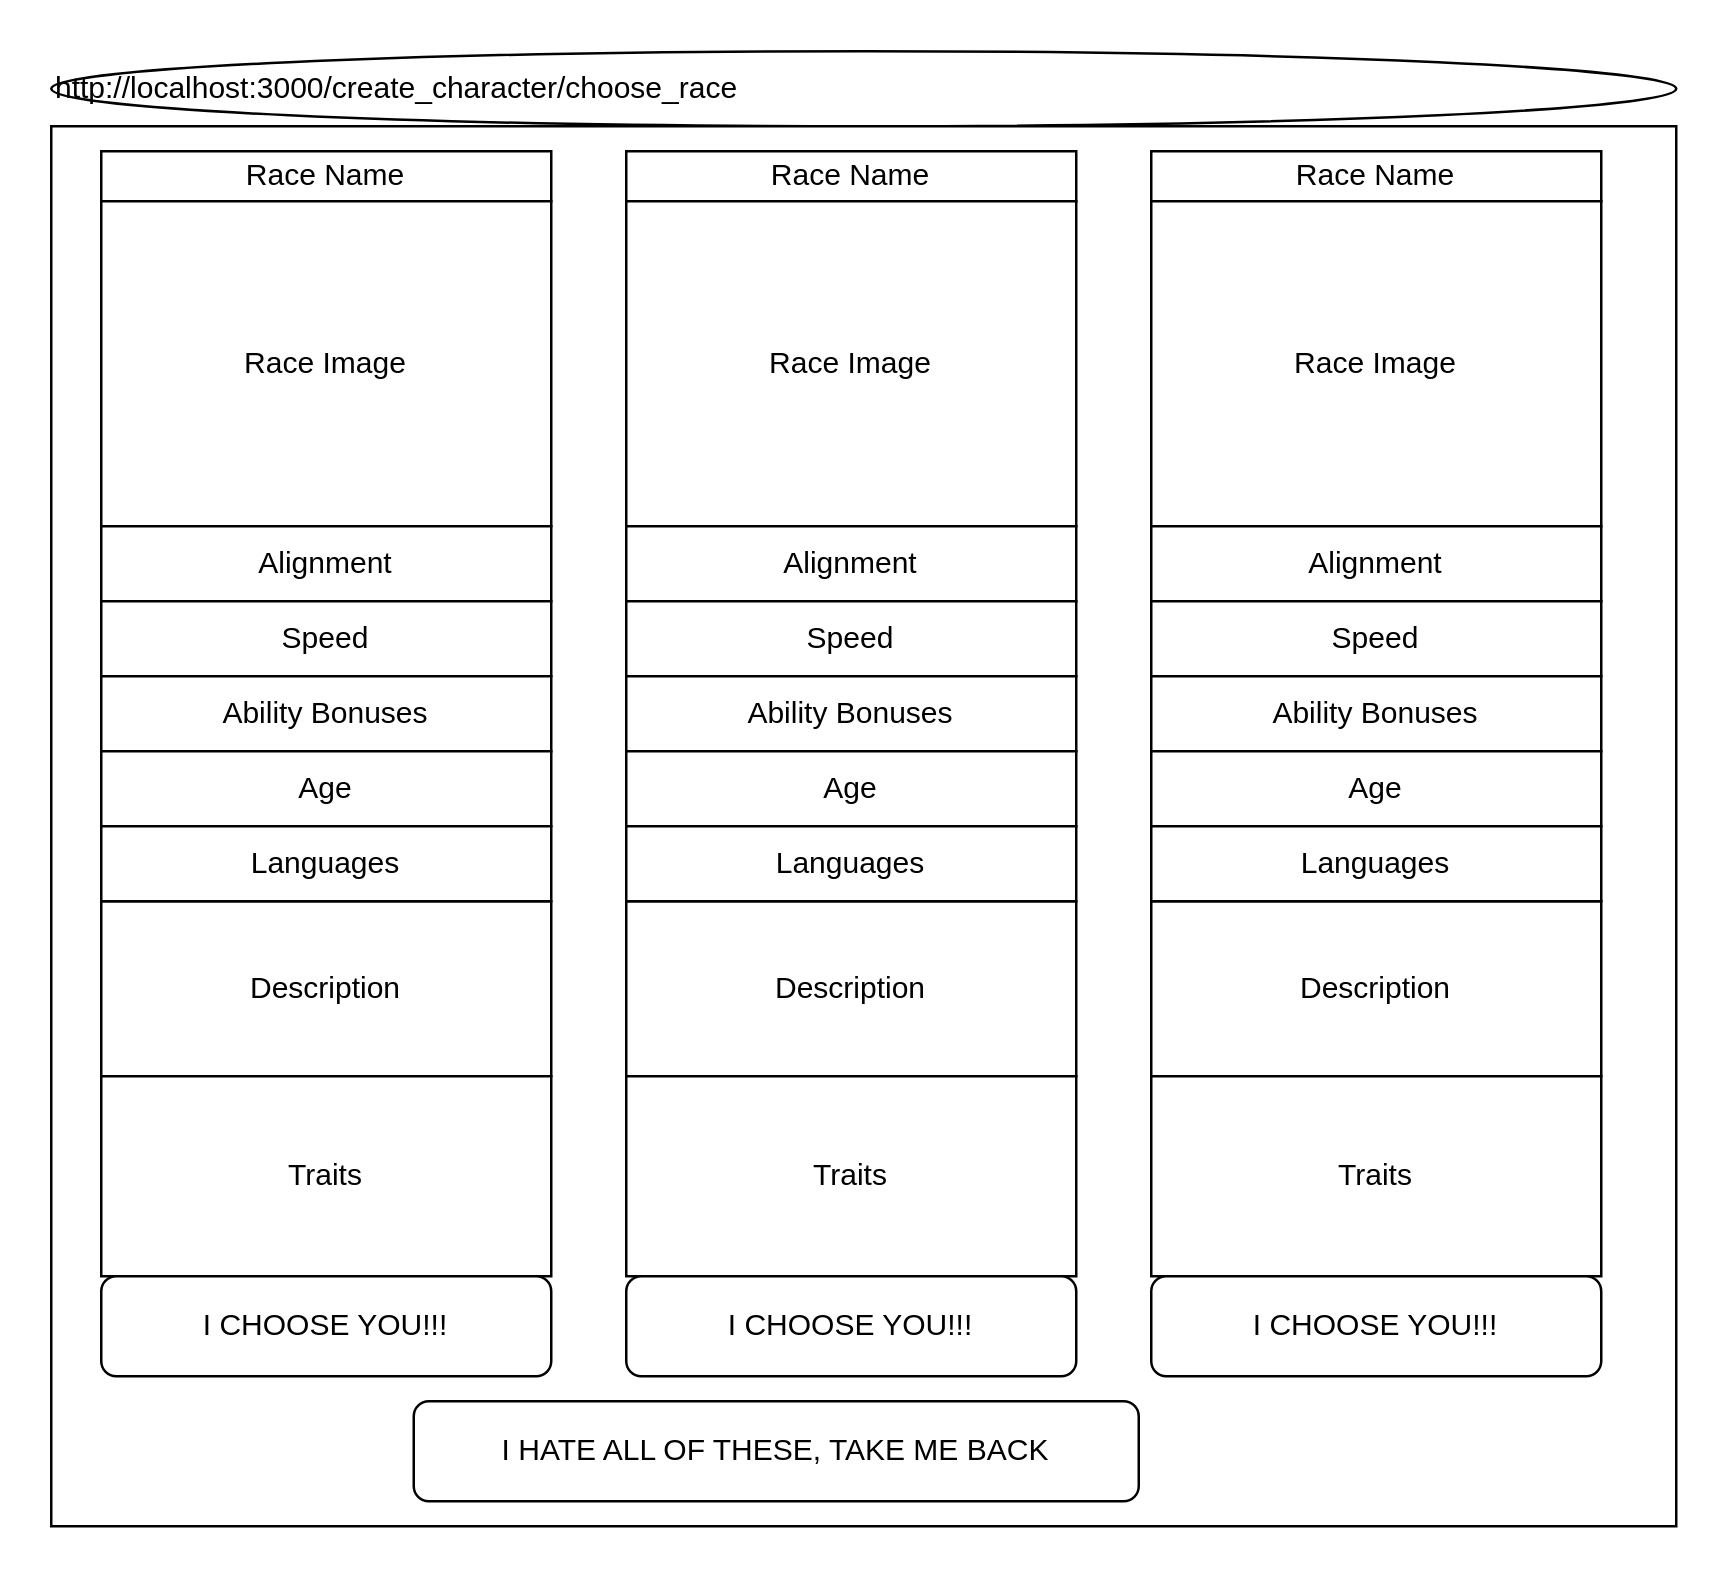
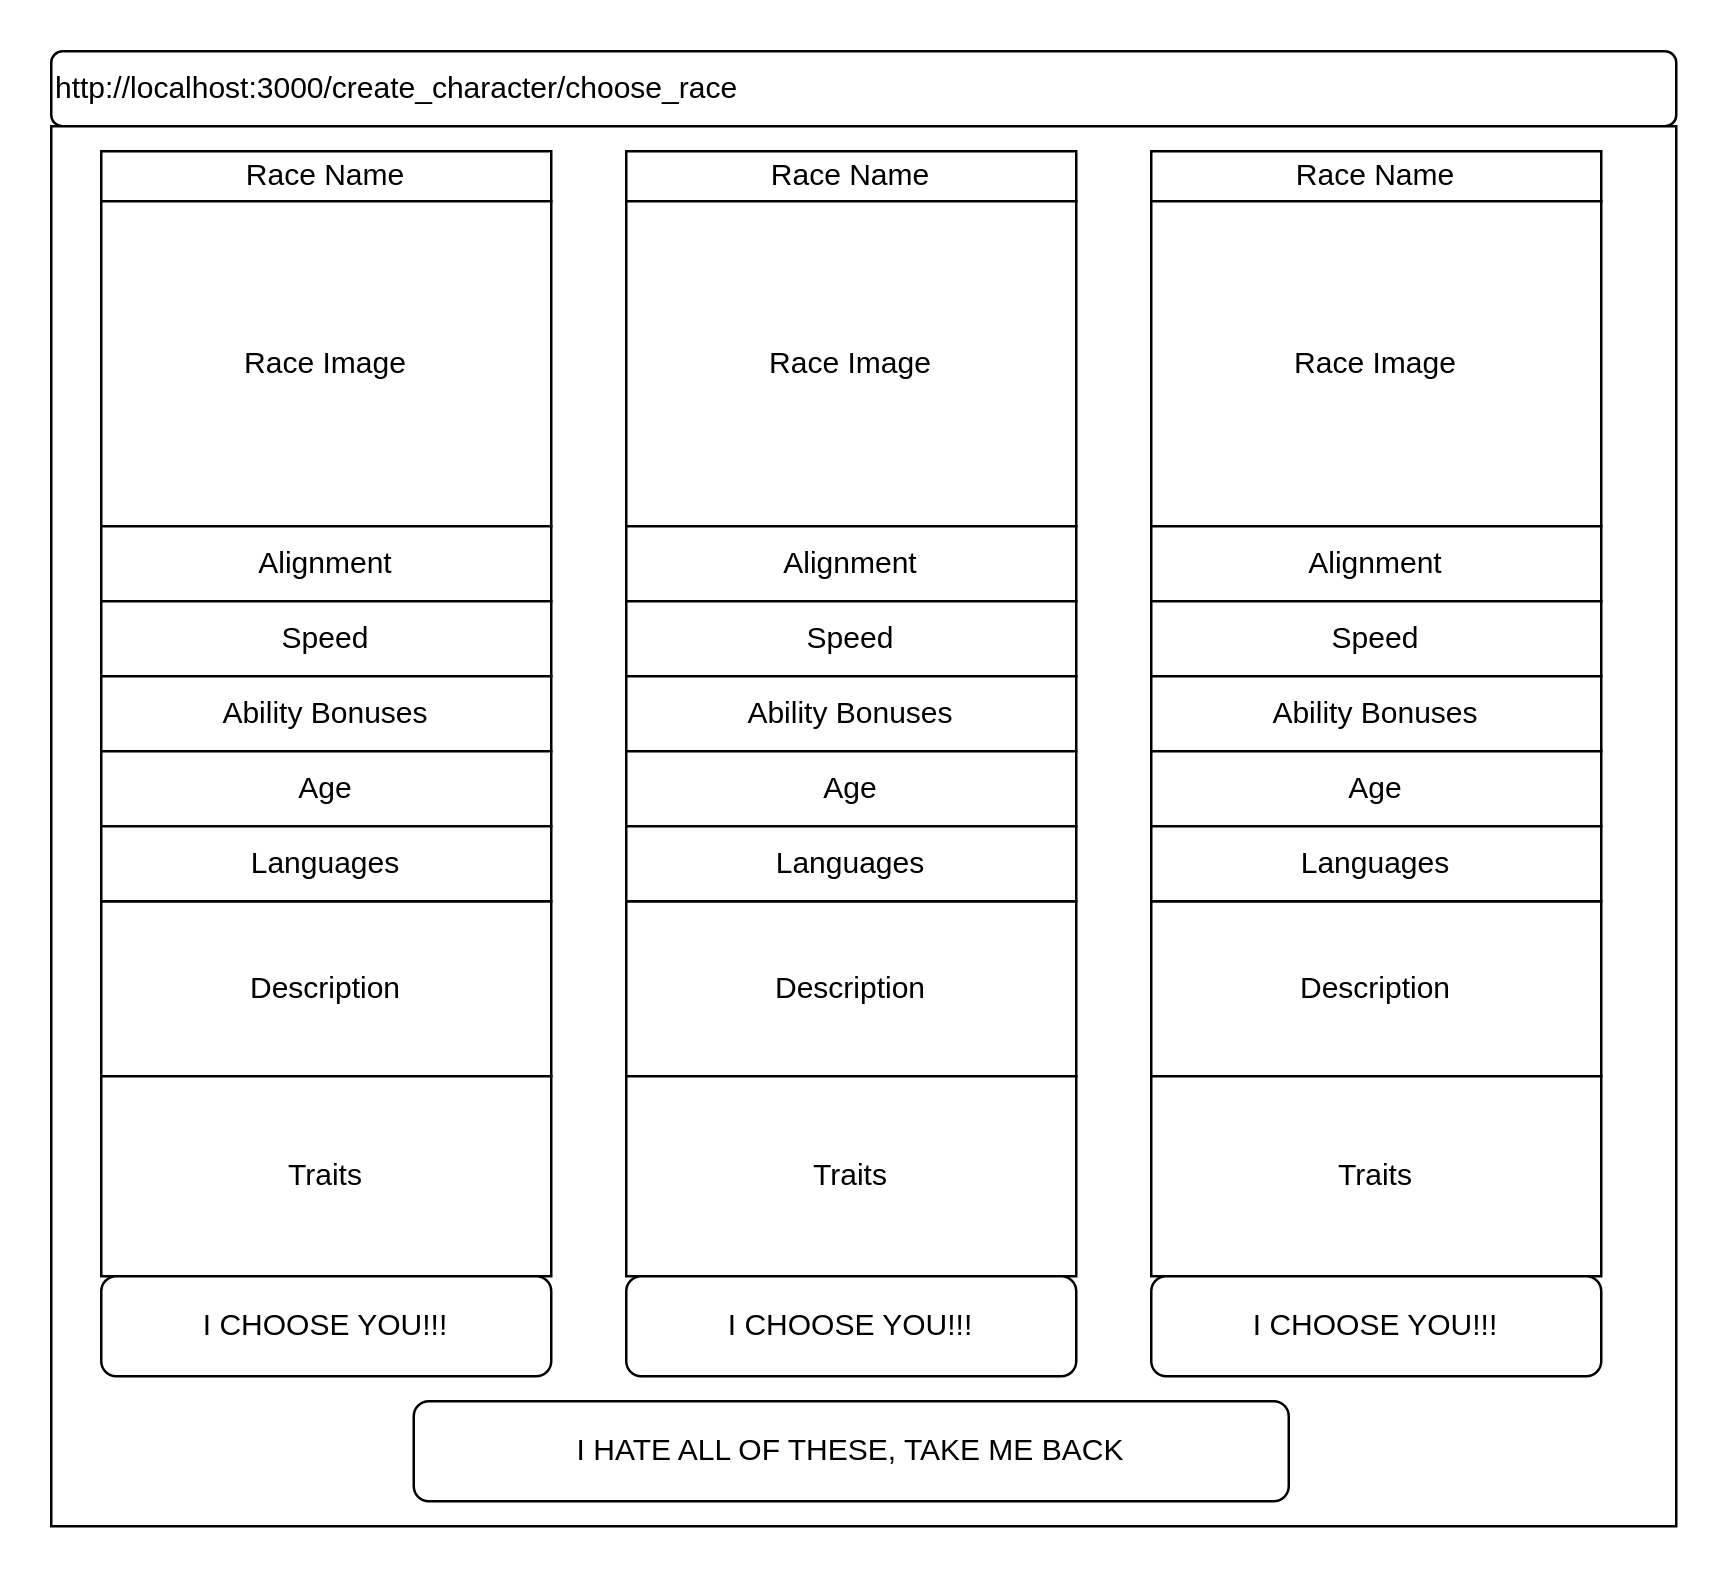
node "http://localhost:3000/create_character/choose_race": shape ellipse -> rounded rectangle
node "I HATE ALL OF THESE, TAKE ME BACK": size 725x100 -> 875x100
